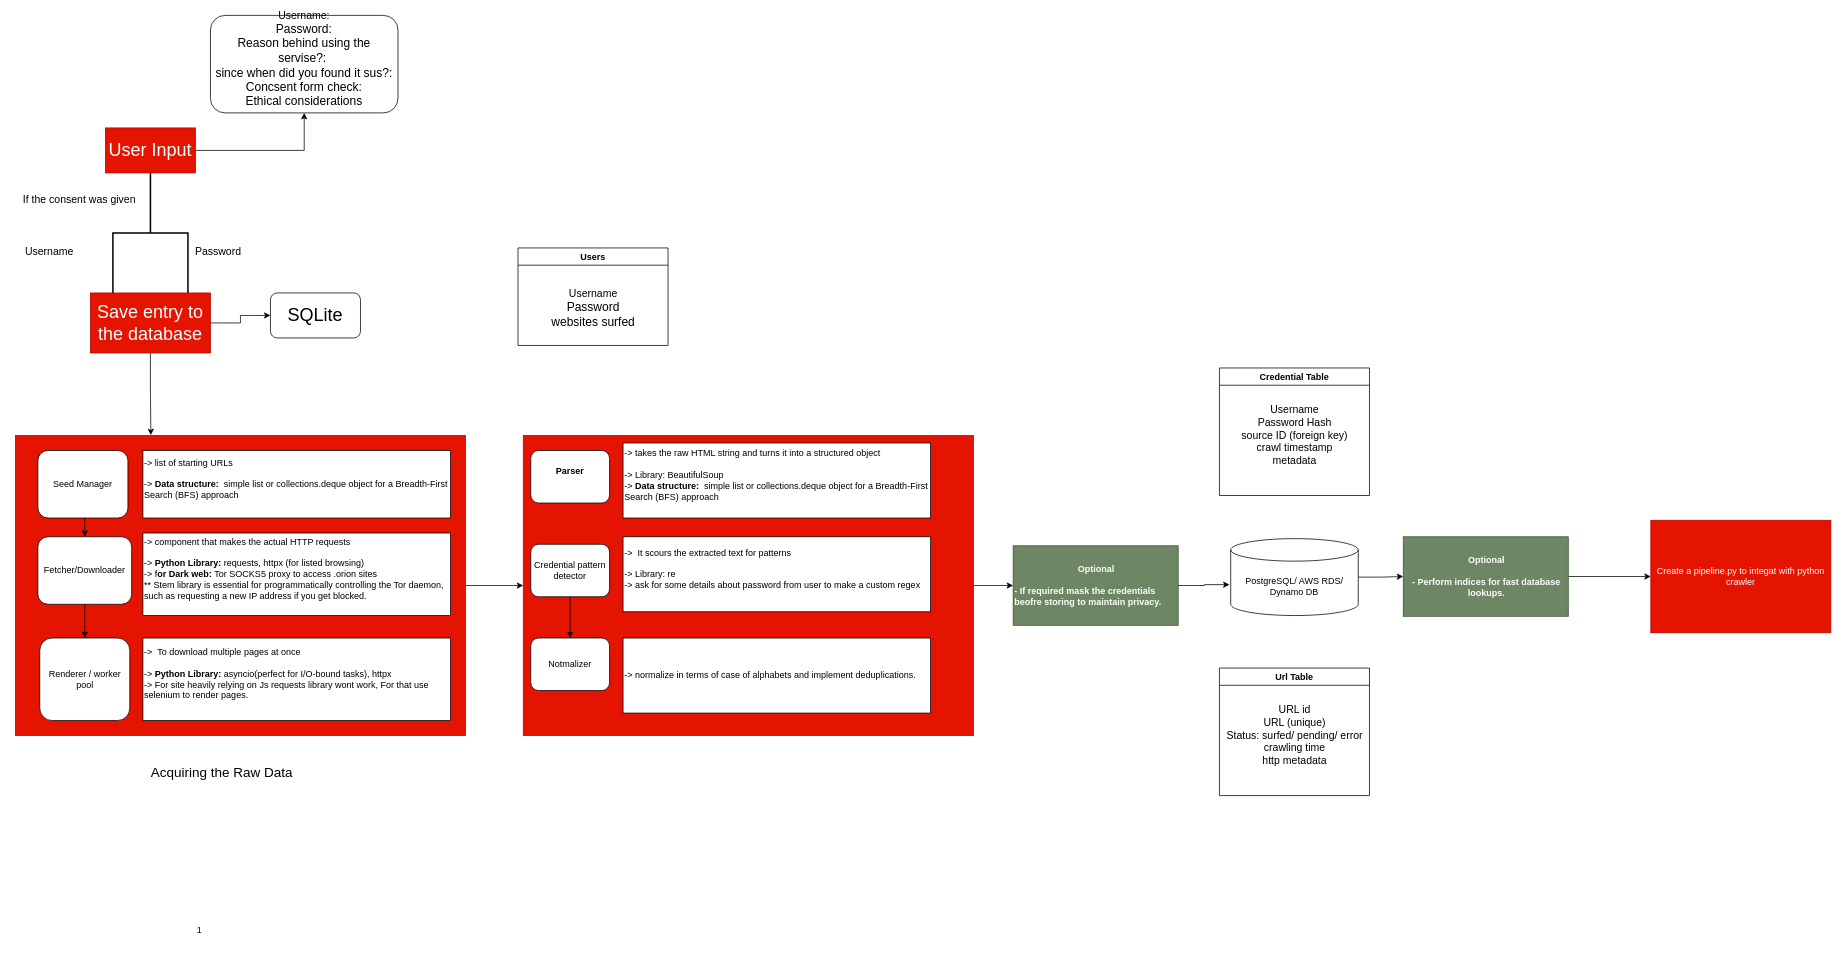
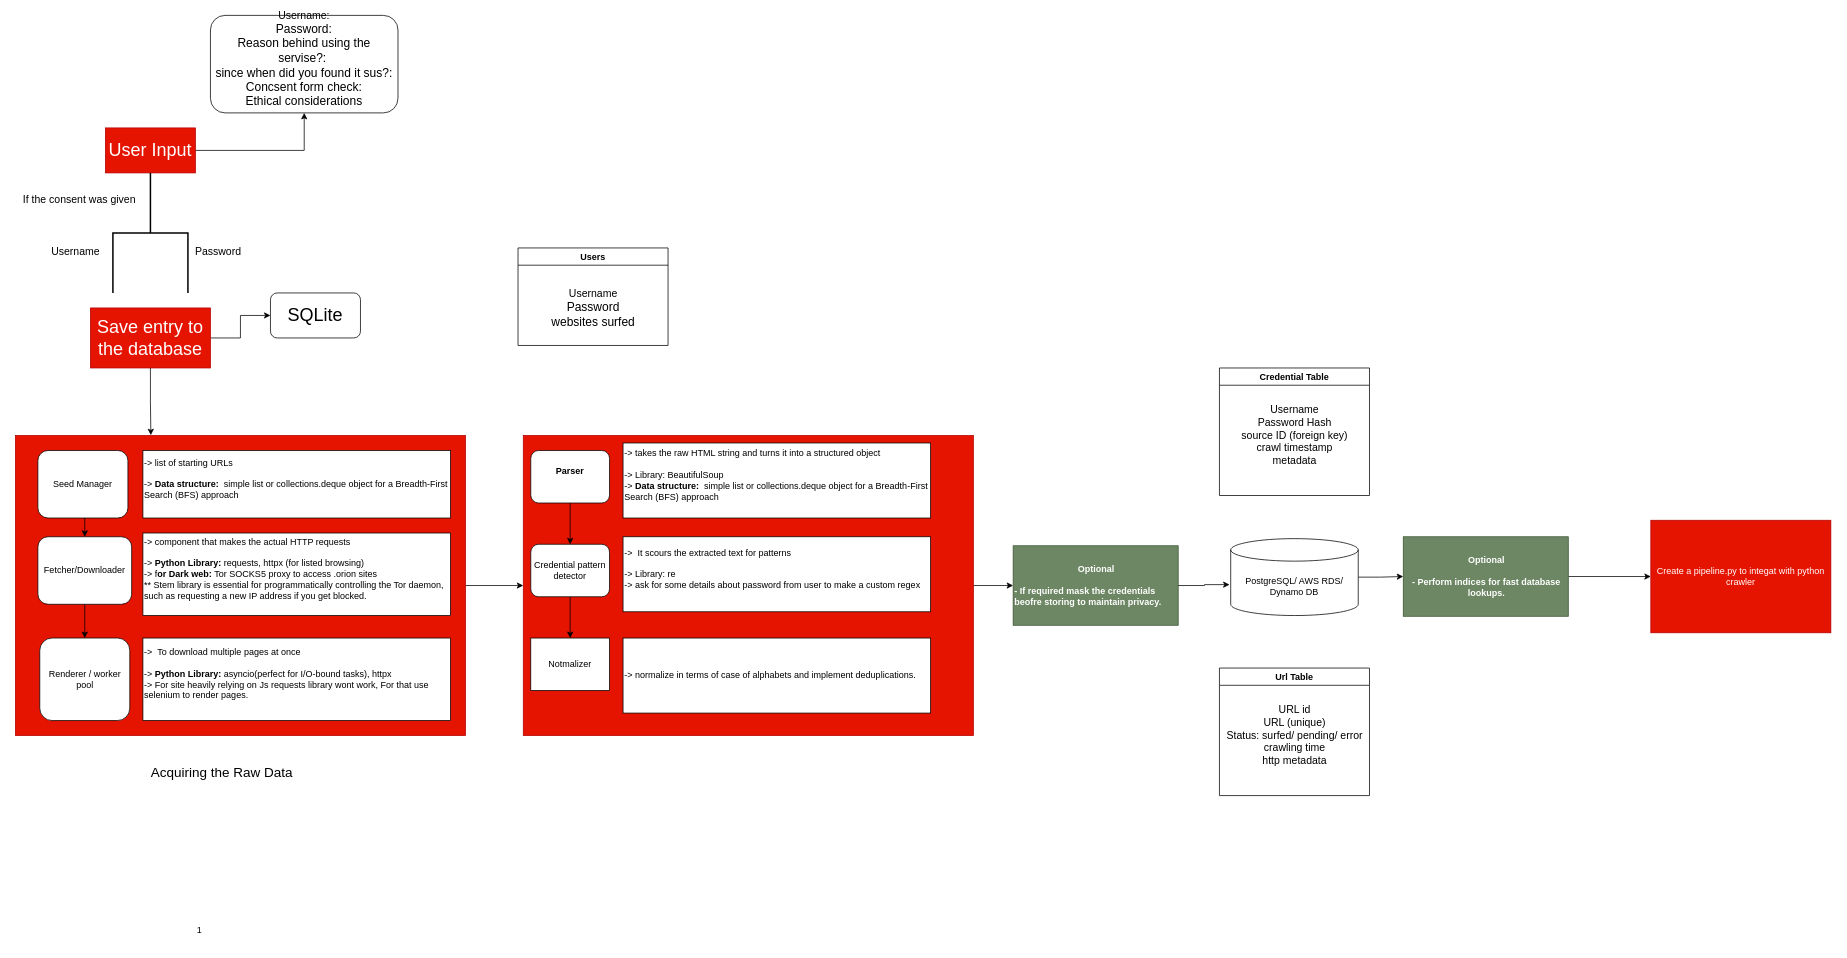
node "Username": moved (49, 252) -> (75, 252)
node "Save entry to the database": moved (150, 323) -> (150, 338)
edge "Parser" -> "Credential pattern detector": added
node "Notmalizer": shape rounded rectangle -> rectangle
